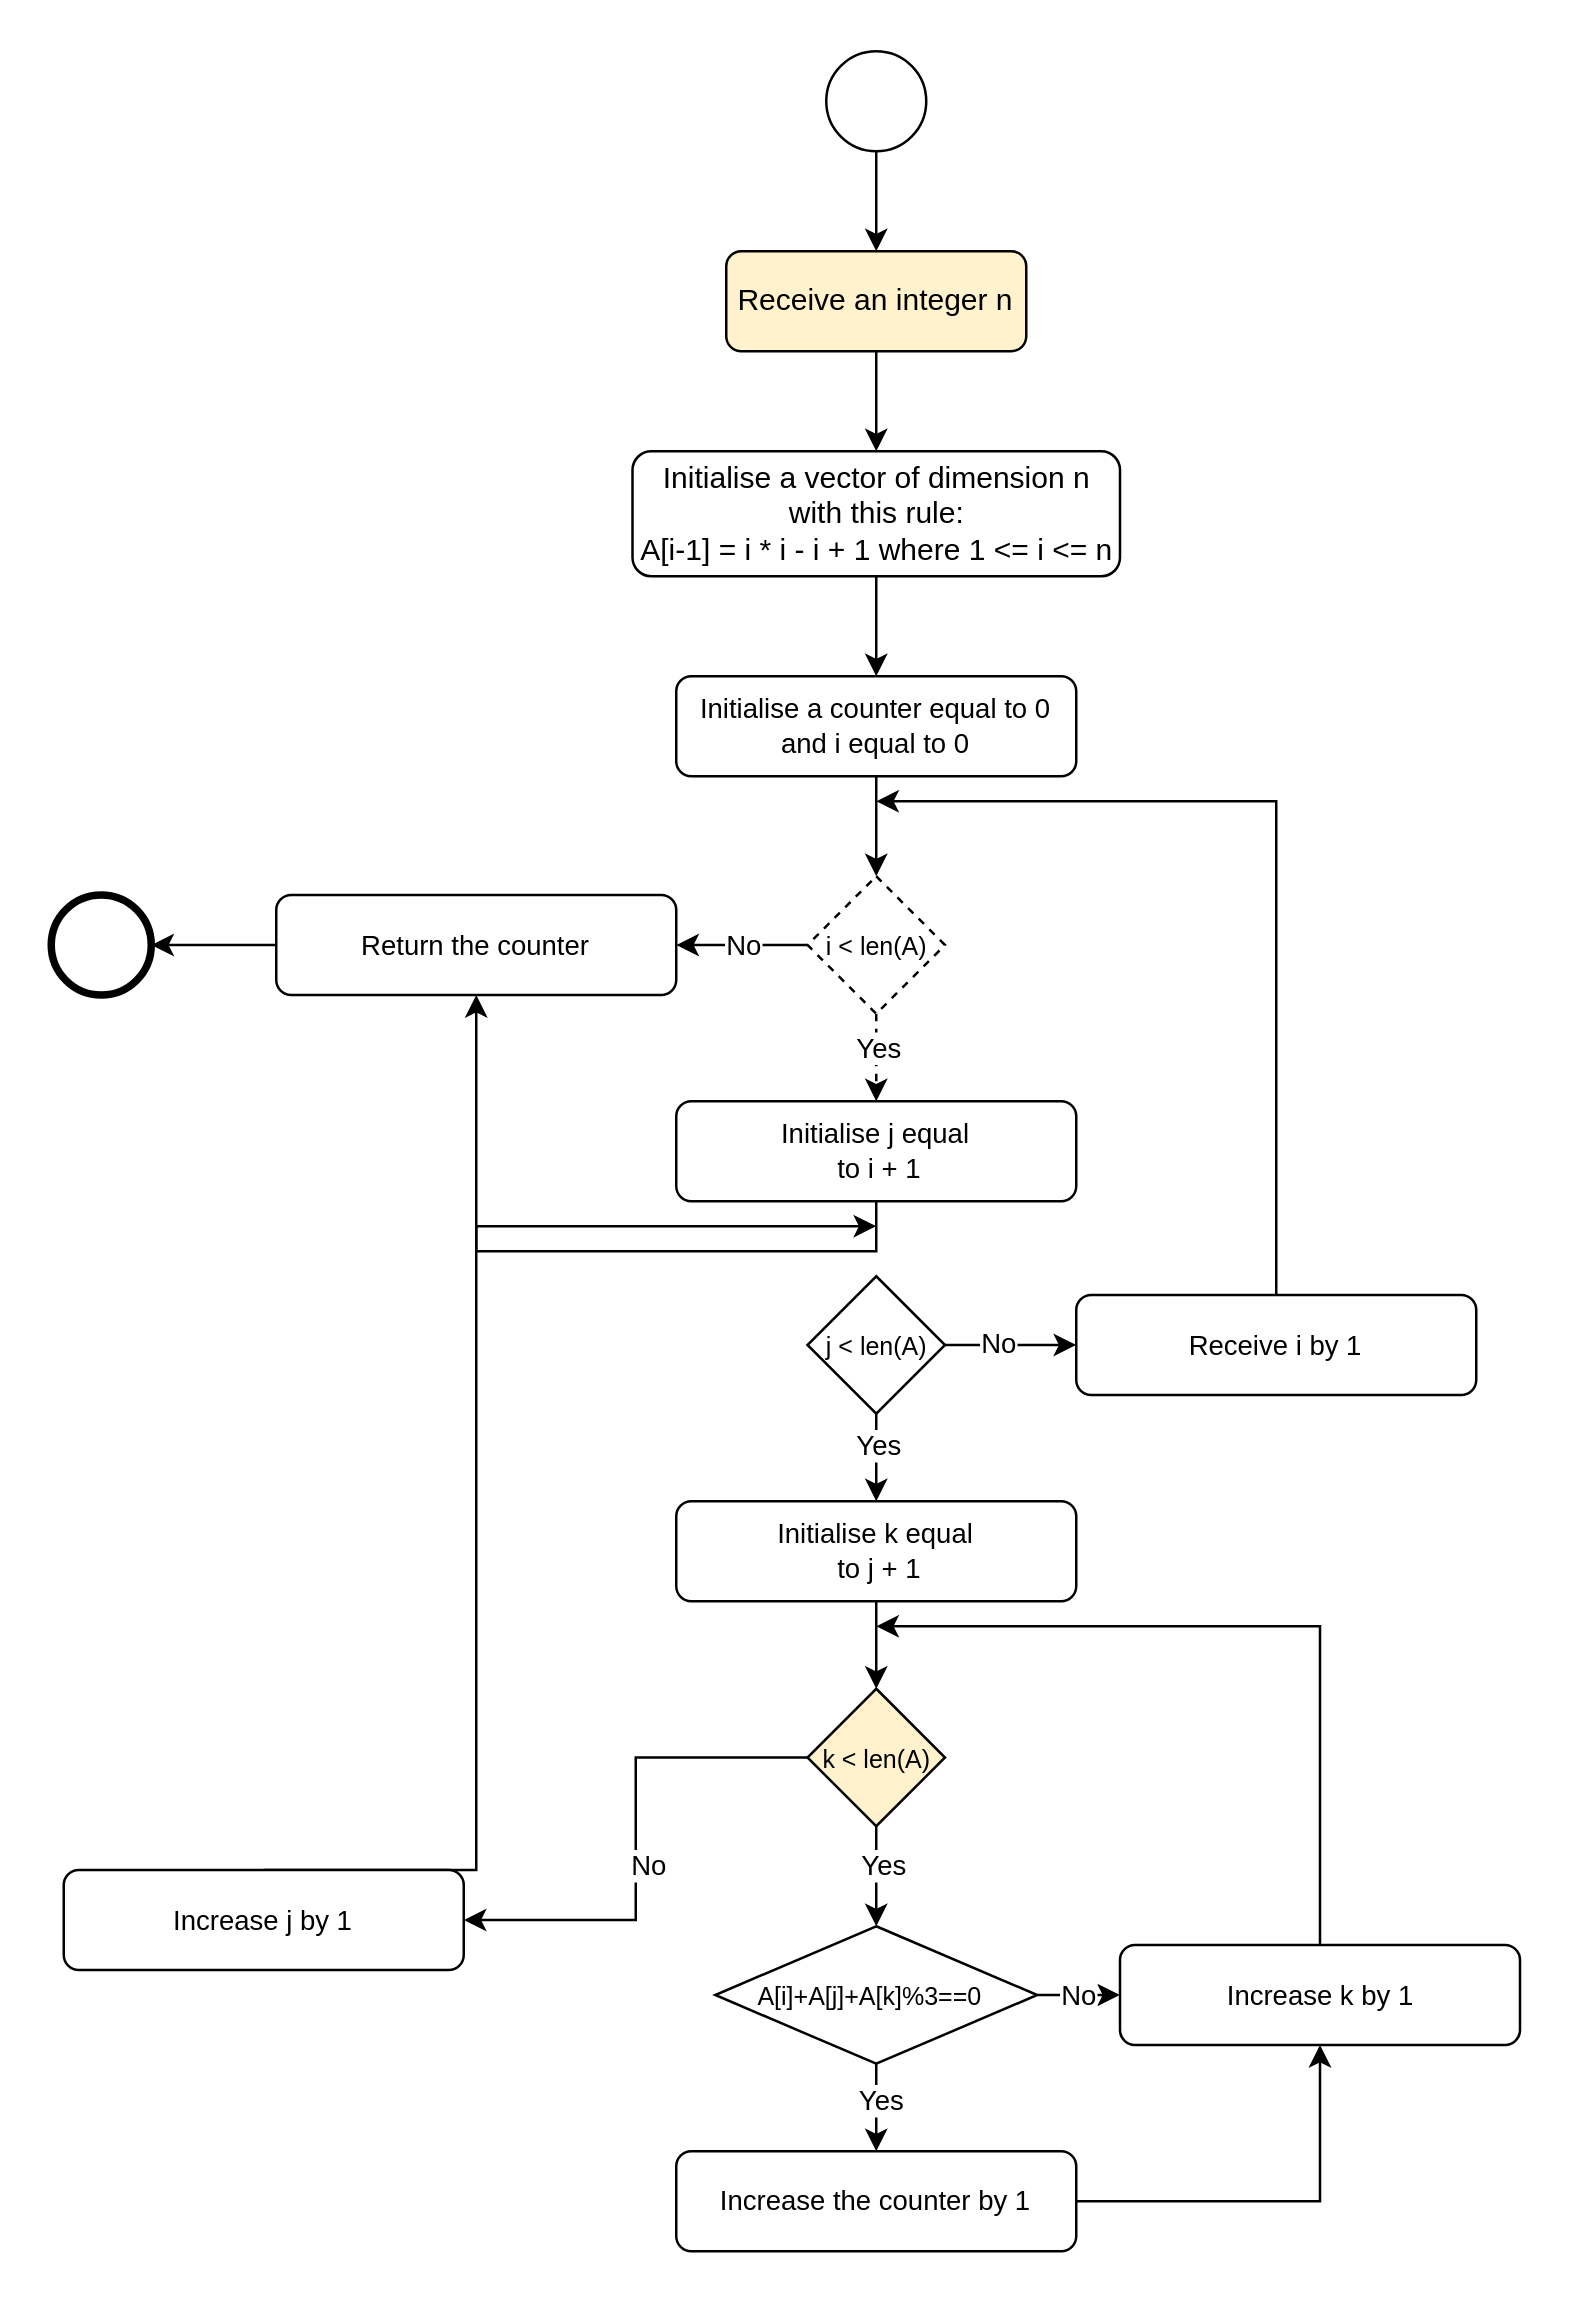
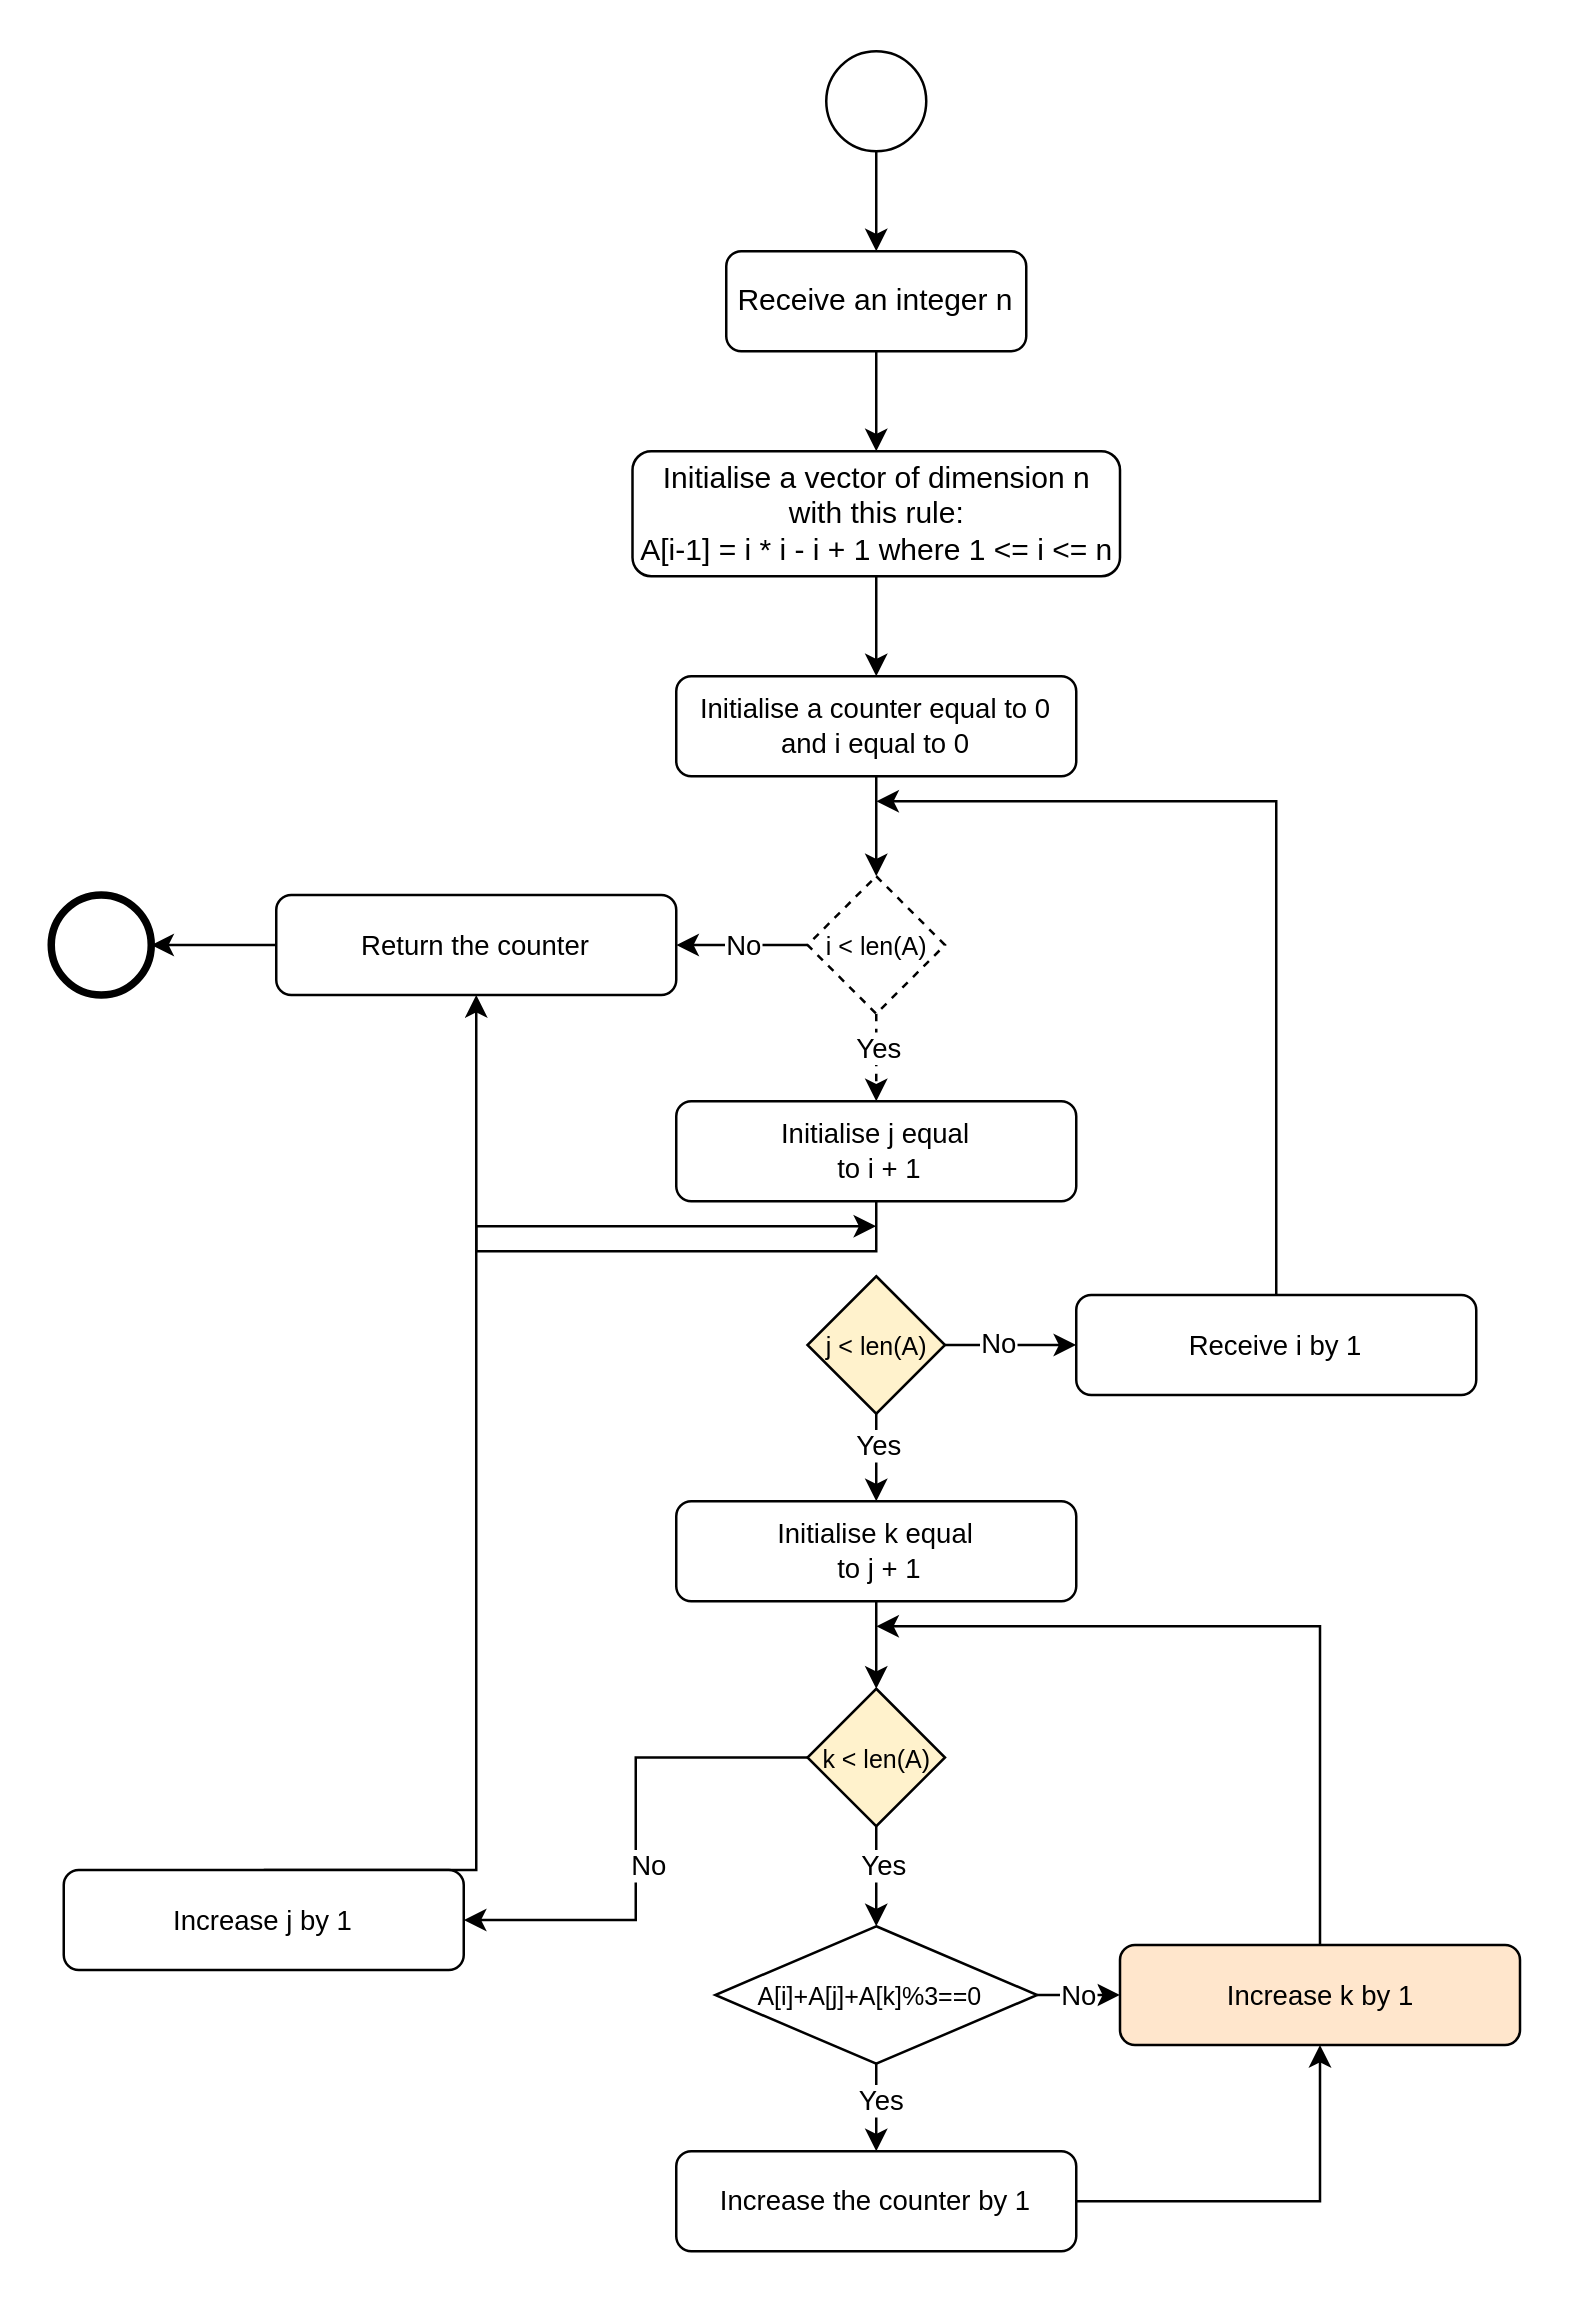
node "Receive an integer n": fillcolor #fff2cc -> #ffffff
node "j < len(A)": fillcolor #ffffff -> #fff2cc
node "Increase k by 1": fillcolor #ffffff -> #ffe6cc
